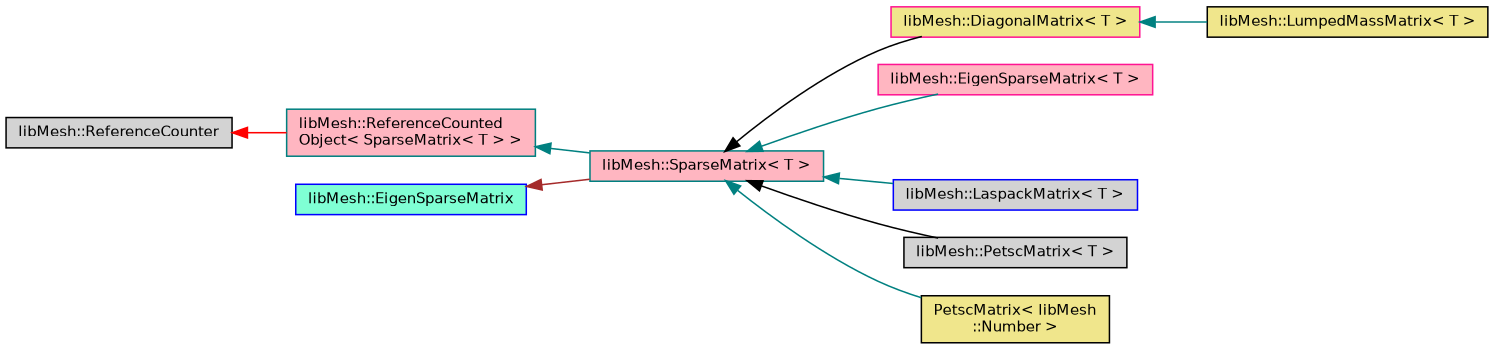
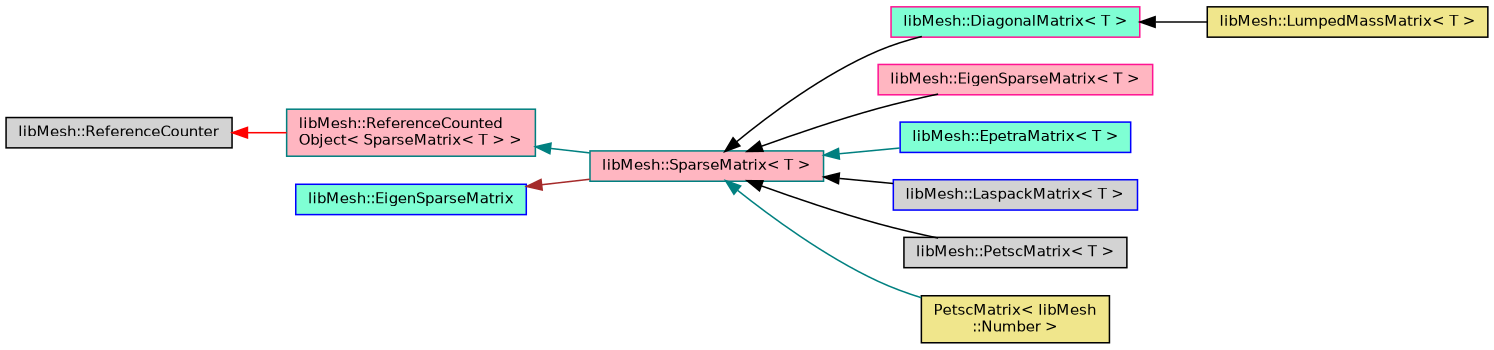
node "libMesh::DiagonalMatrix< T >": fillcolor khaki -> aquamarine
edge "libMesh::LumpedMassMatrix< T >" -> "libMesh::DiagonalMatrix< T >": color teal -> black
edge "libMesh::EigenSparseMatrix< T >" -> "libMesh::SparseMatrix< T >": color teal -> black
node "libMesh::EpetraMatrix< T >": added
edge "libMesh::LaspackMatrix< T >" -> "libMesh::SparseMatrix< T >": color teal -> black
